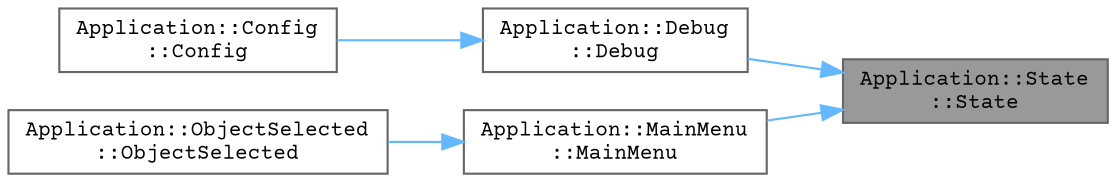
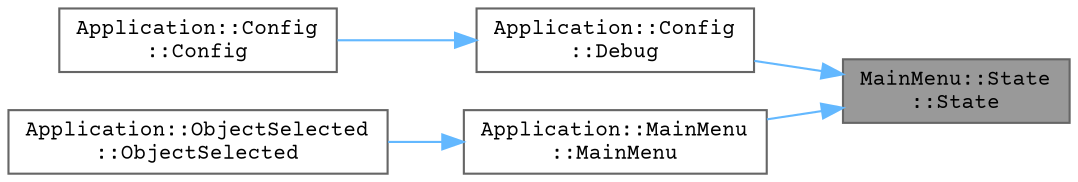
node "Application::Debug ::Debug": label "Application::Debug ::Debug" -> "Application::Config ::Debug"
node "Application::State ::State": label "Application::State ::State" -> "MainMenu::State ::State"
